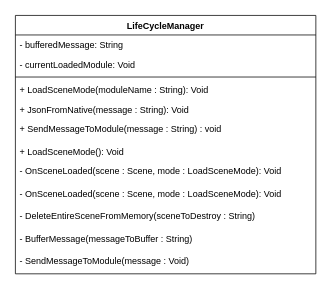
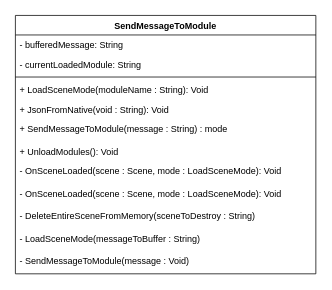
node "LifeCycleManager": label "LifeCycleManager" -> "SendMessageToModule"
node "- currentLoadedModule: Void": label "- currentLoadedModule: Void" -> "- currentLoadedModule: String"
node "+ JsonFromNative(message : String): Void": label "+ JsonFromNative(message : String): Void" -> "+ JsonFromNative(void : String): Void"
node "+ SendMessageToModule(message : String) : void": label "+ SendMessageToModule(message : String) : void" -> "+ SendMessageToModule(message : String) : mode"
node "+ LoadSceneMode(): Void": label "+ LoadSceneMode(): Void" -> "+ UnloadModules(): Void"
node "- BufferMessage(messageToBuffer : String)": label "- BufferMessage(messageToBuffer : String)" -> "- LoadSceneMode(messageToBuffer : String)"
